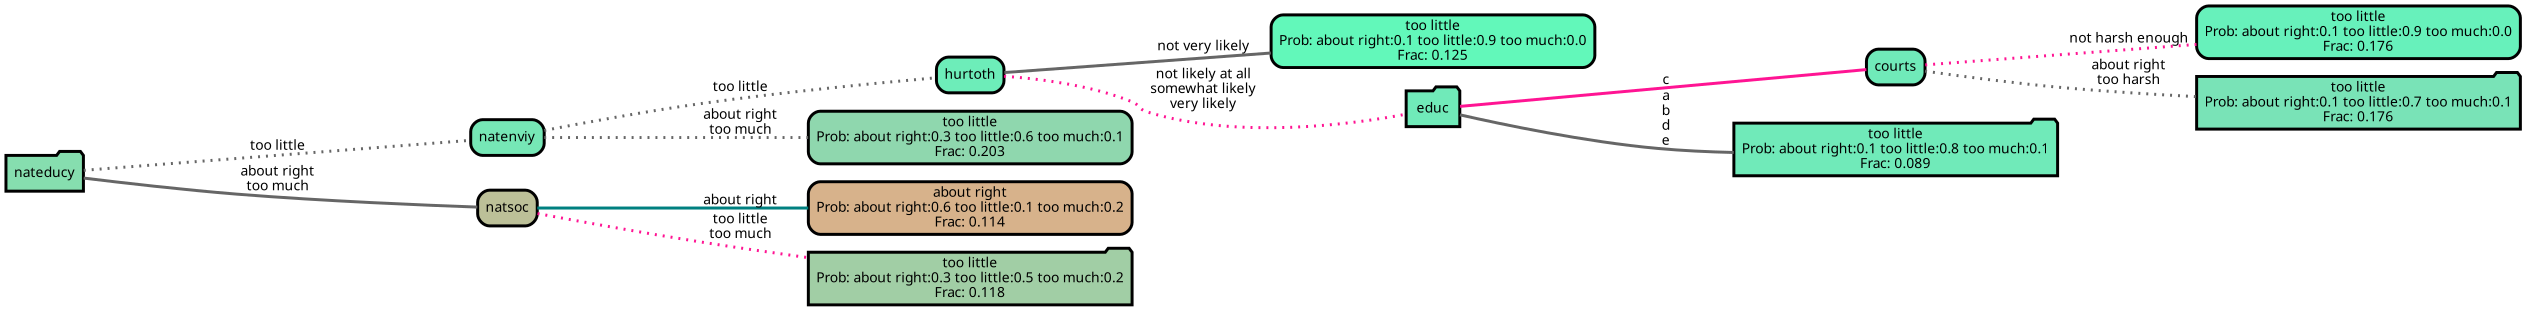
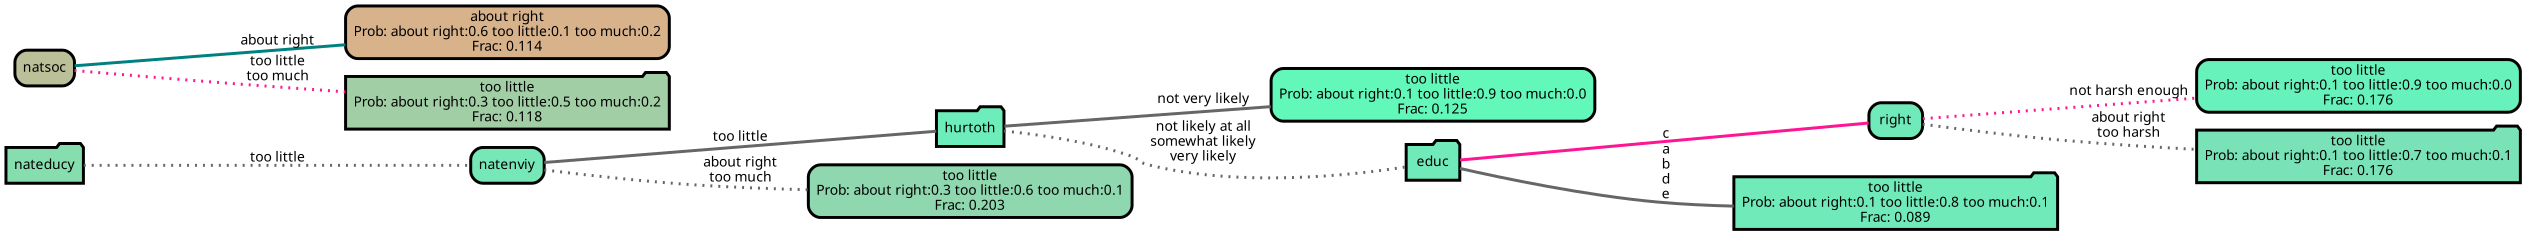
node "courts": label "courts" -> "right"
node "hurtoth": shape box -> folder
edge "hurtoth" -- "natenviy": style dotted -> solid
edge "hurtoth" -- "educ": color deeppink -> gray40
edge "nateducy" -- "natsoc": removed, label "about right too much"
